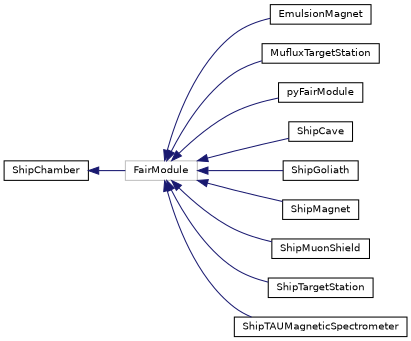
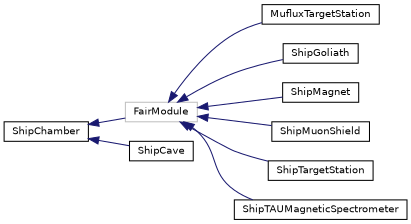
node "EmulsionMagnet": removed
node "pyFairModule": removed
edge "ShipCave" -> "FairModule": now "ShipCave" -> "ShipChamber"
